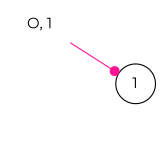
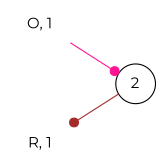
node "1": label "1" -> "2"
node "R, 1": added
